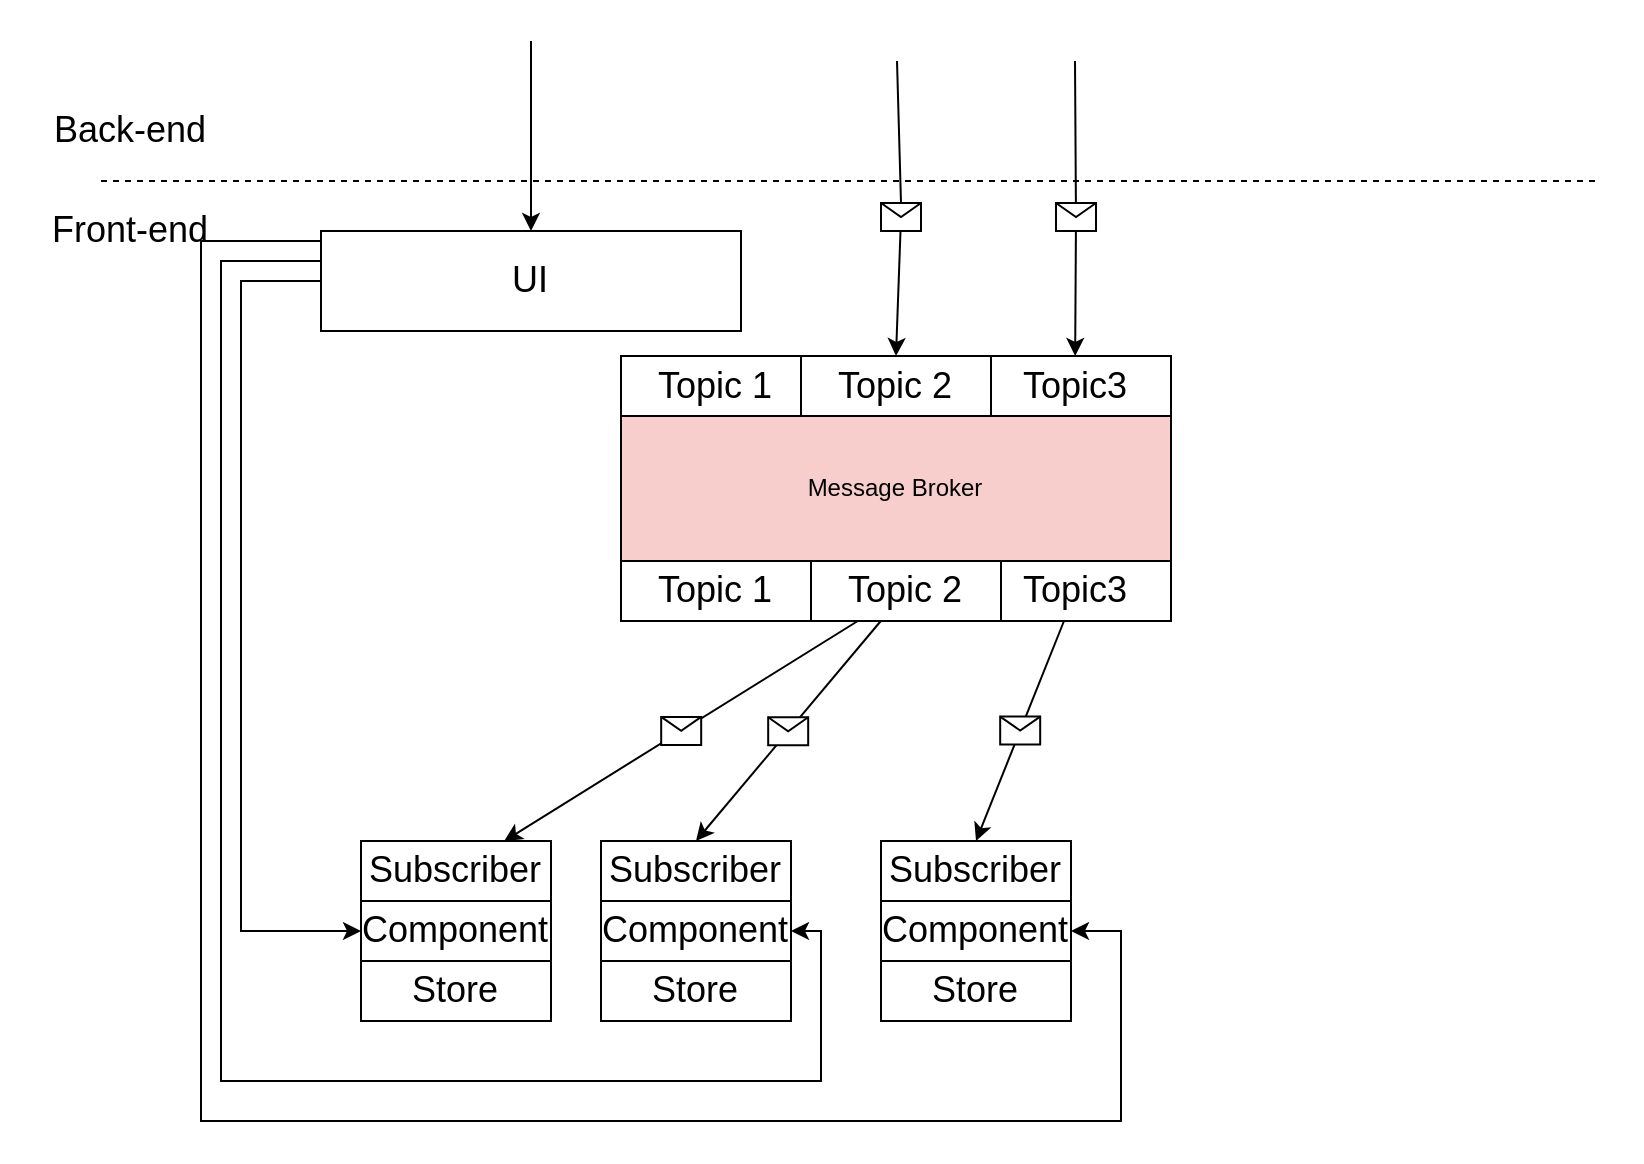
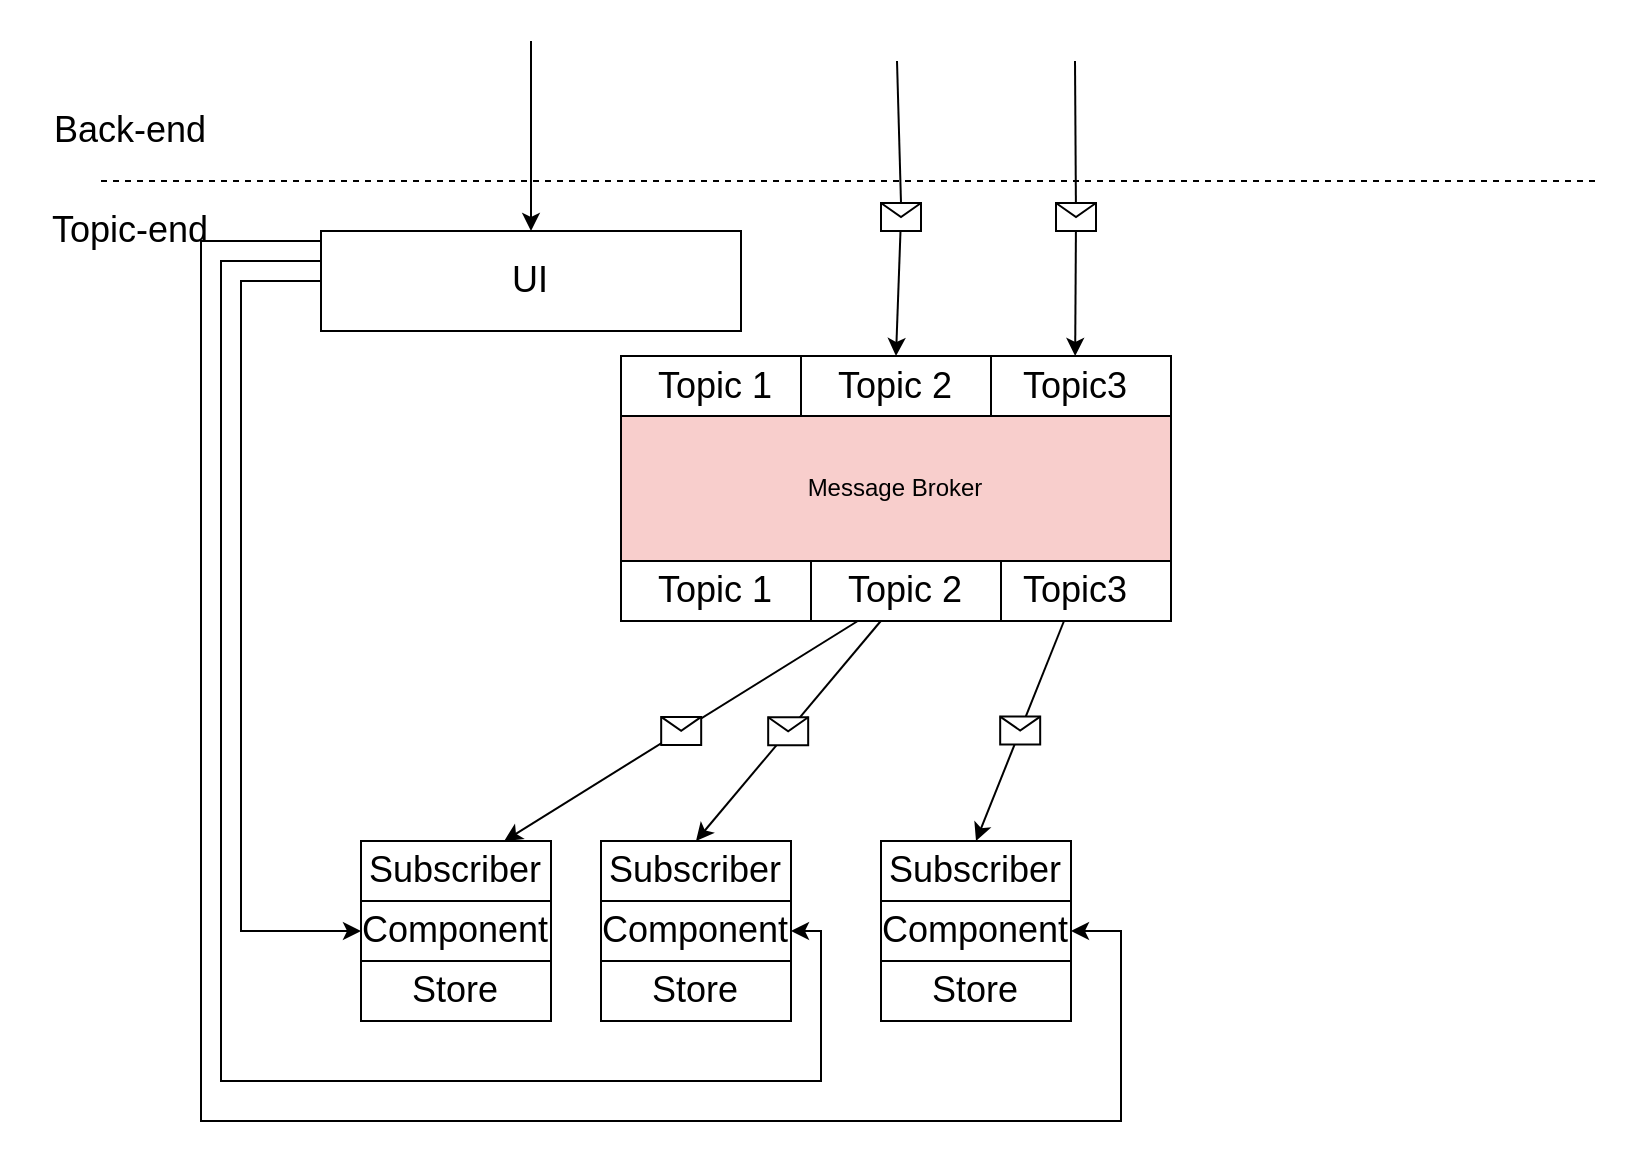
node "Front-end": label "Front-end" -> "Topic-end"
